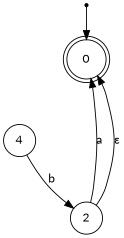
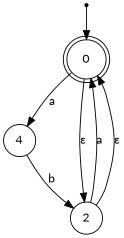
edge "0" -> "4": added, label "a"
edge "0" -> "2": added, label "ε"
